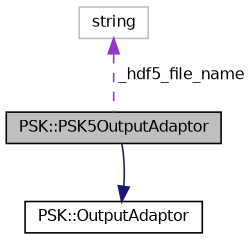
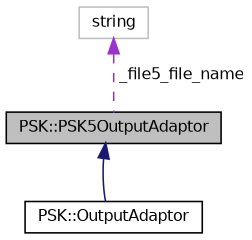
edge "PSK::PSK5OutputAdaptor" -> "string": label " _hdf5_file_name" -> " _file5_file_name"
edge "PSK::PSK5OutputAdaptor" -> "PSK::OutputAdaptor": reversed
